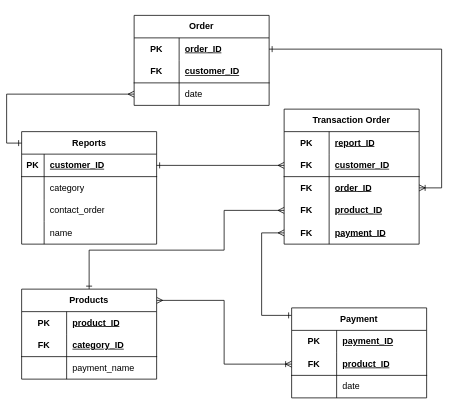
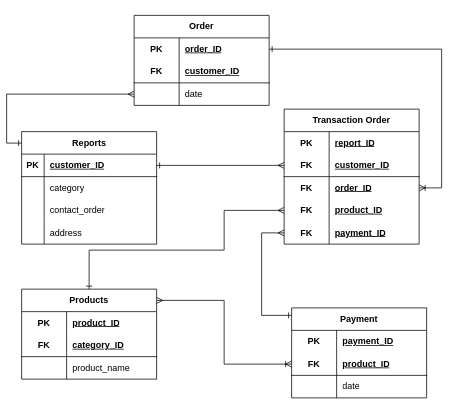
node "name": label "name" -> "address"
node "payment_name": label "payment_name" -> "product_name"
